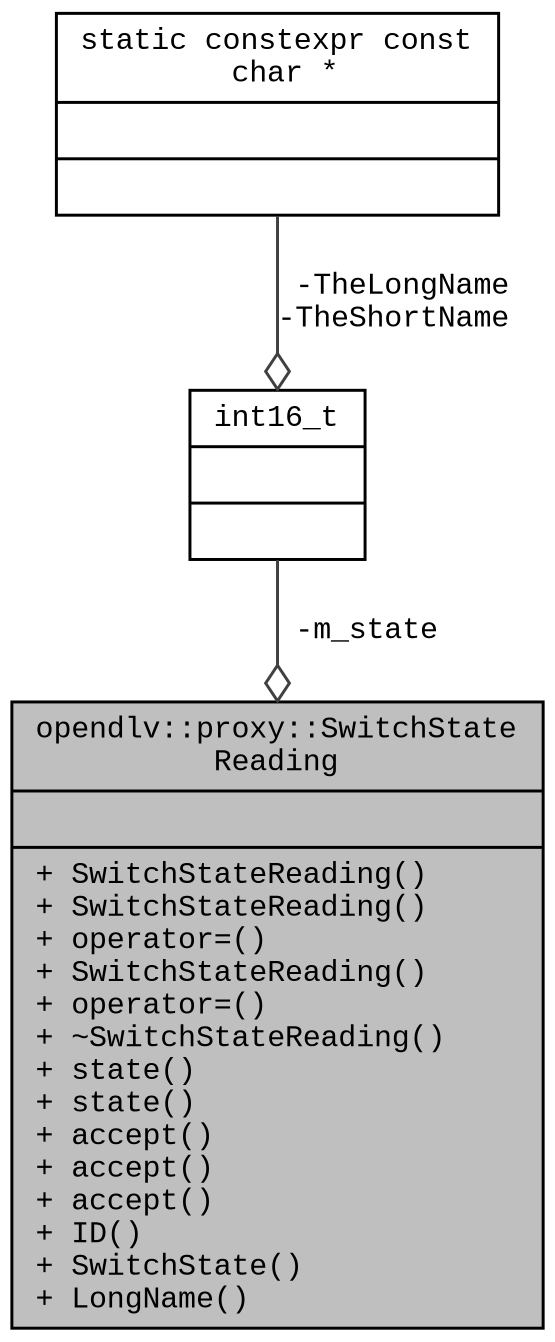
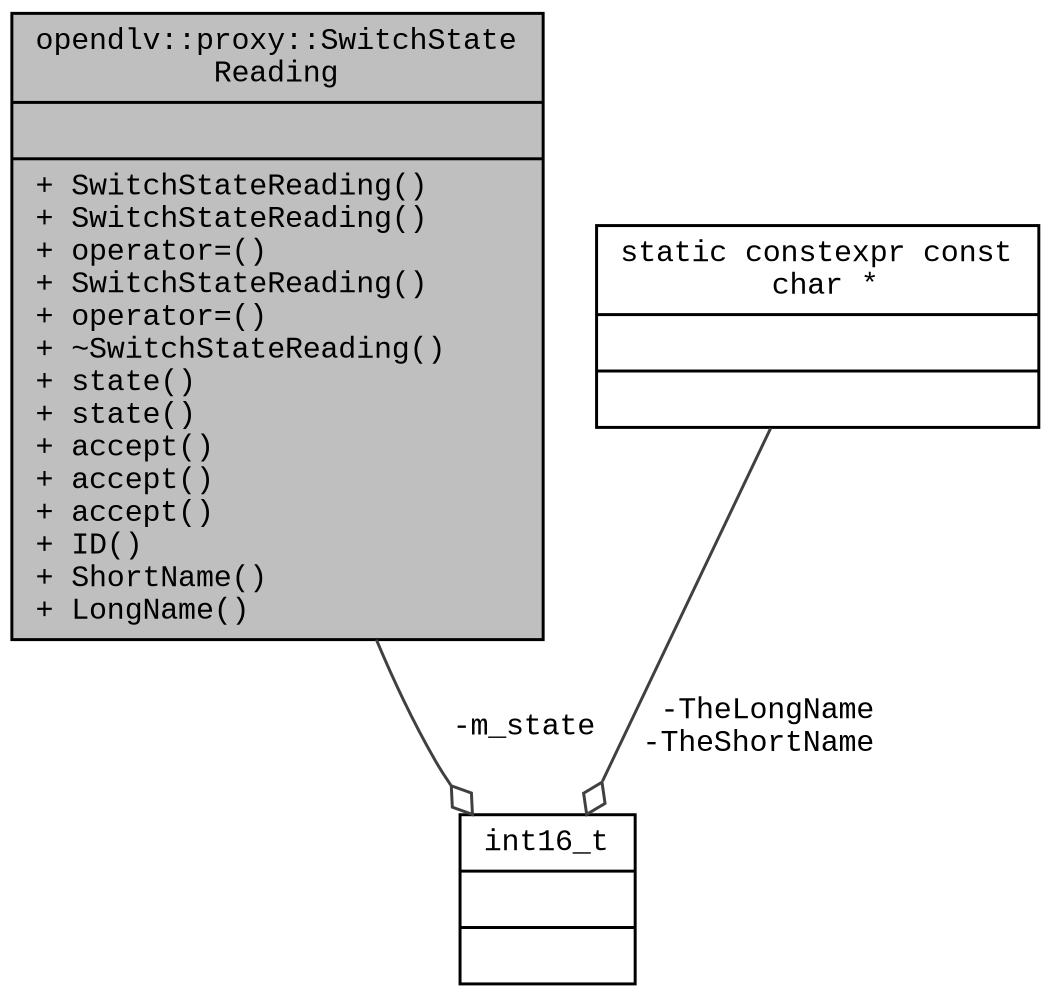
edge "int16_t" -> "opendlv::proxy::SwitchState": reversed
node "opendlv::proxy::SwitchState": text "+ SwitchState()" -> "+ ShortName()"
